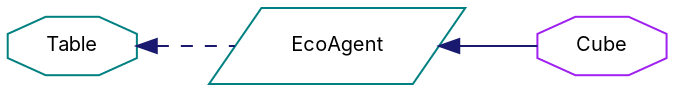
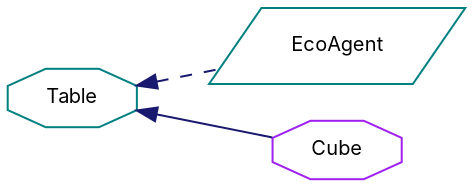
edge "Cube" -> "EcoAgent": now "Cube" -> "Table"
